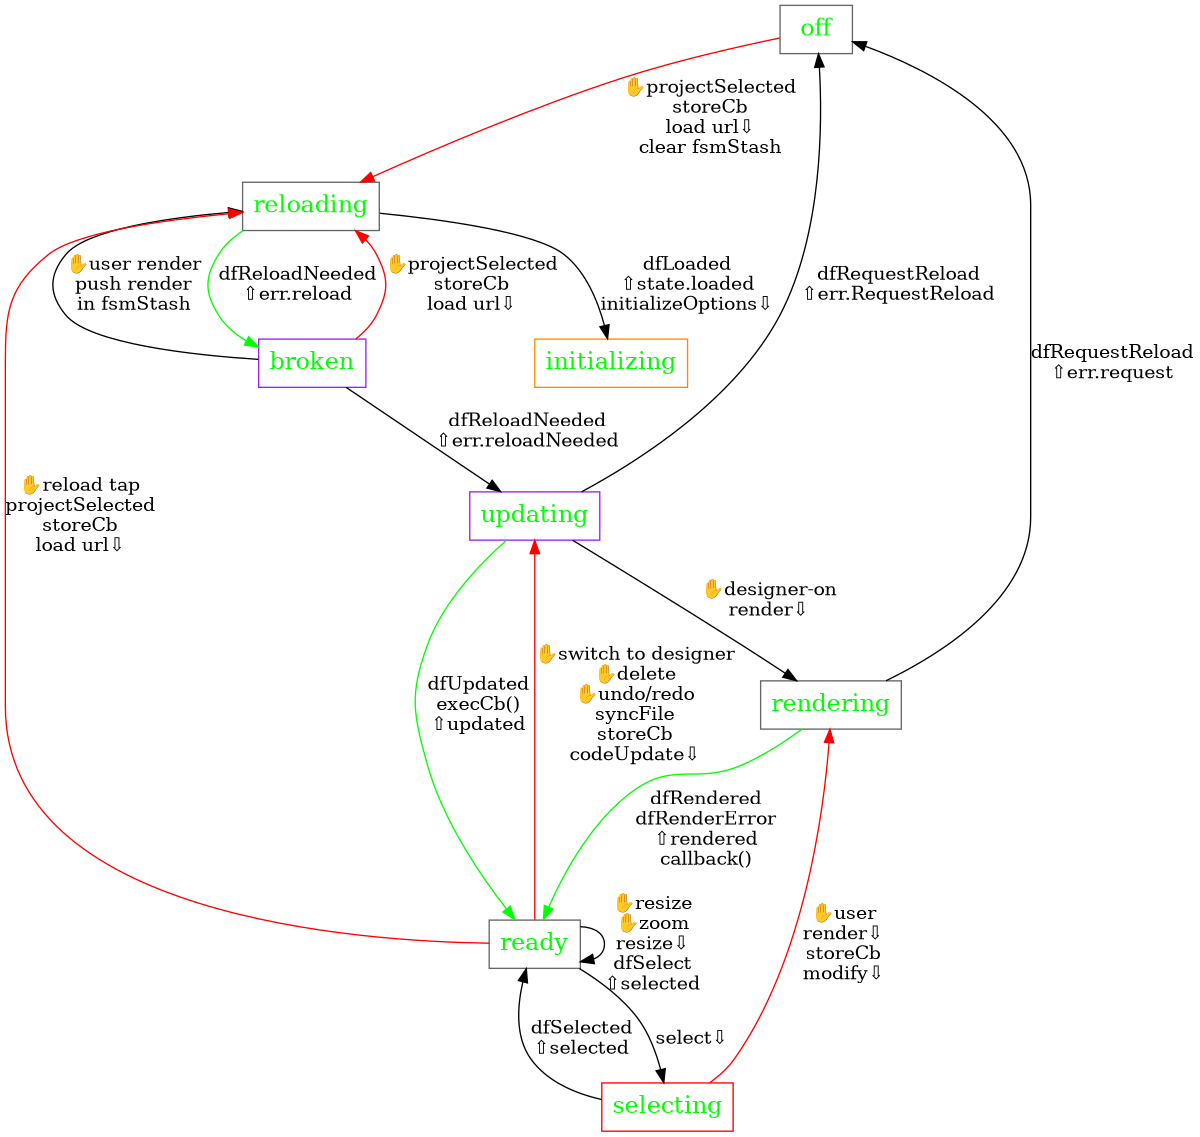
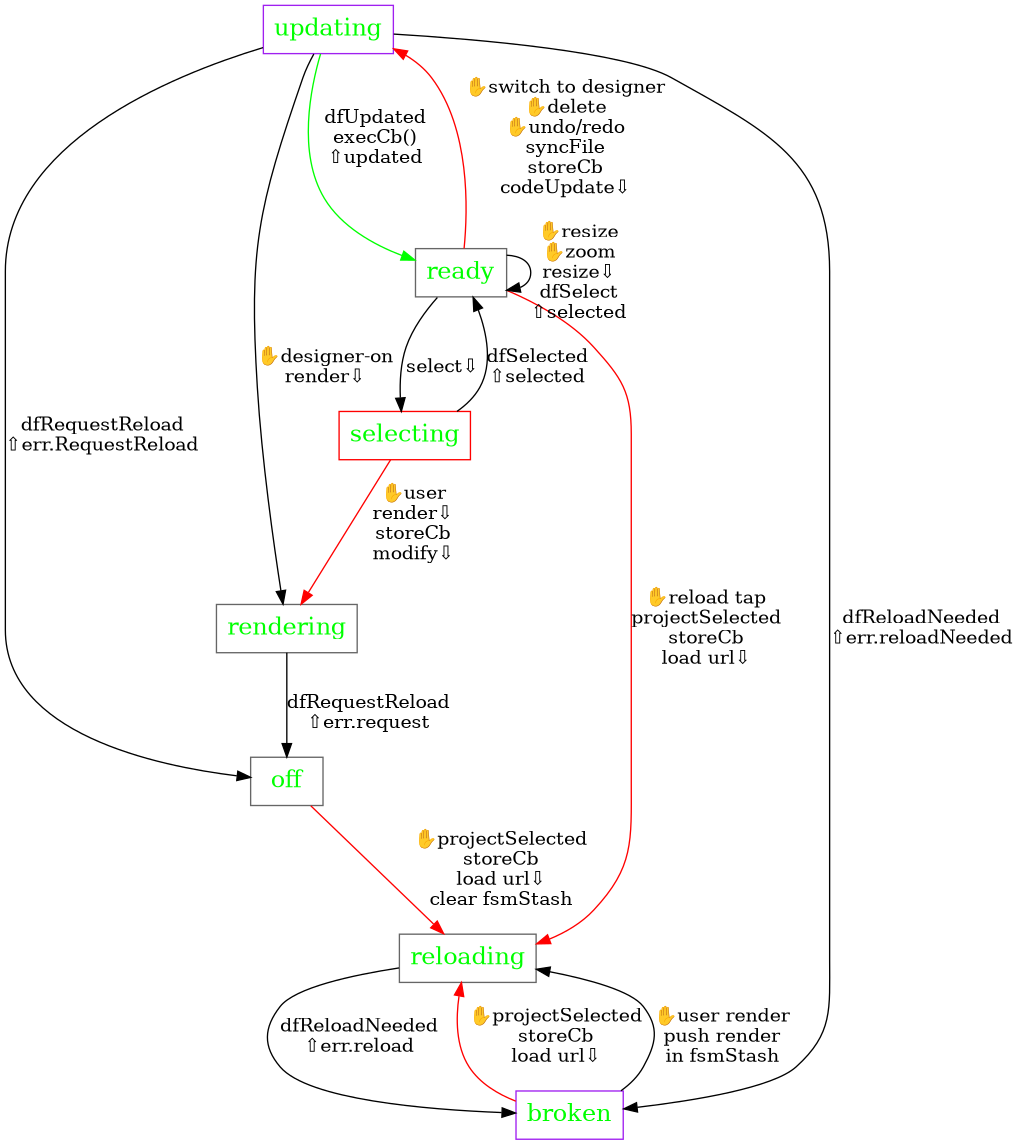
edge "reloading" -> "broken": color green -> black
node "initializing": removed
edge "broken" -> "updating": reversed
edge "rendering" -> "ready": removed, label "dfRendered dfRenderError ⇧rendered callback()"
